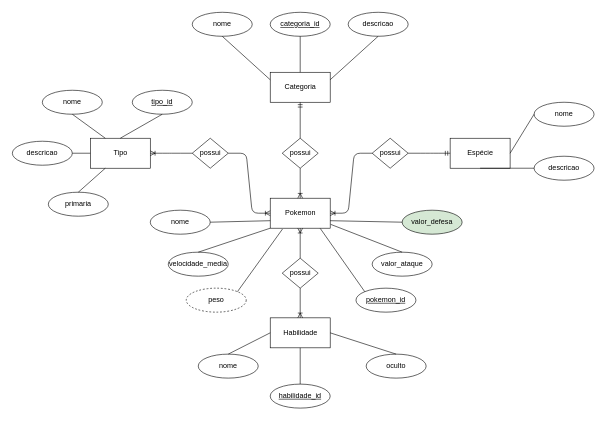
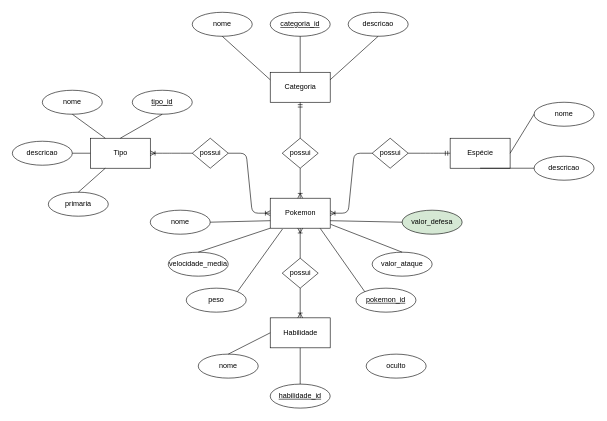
node "peso": style dashed -> solid
edge "Habilidade" -- "oculto": removed
